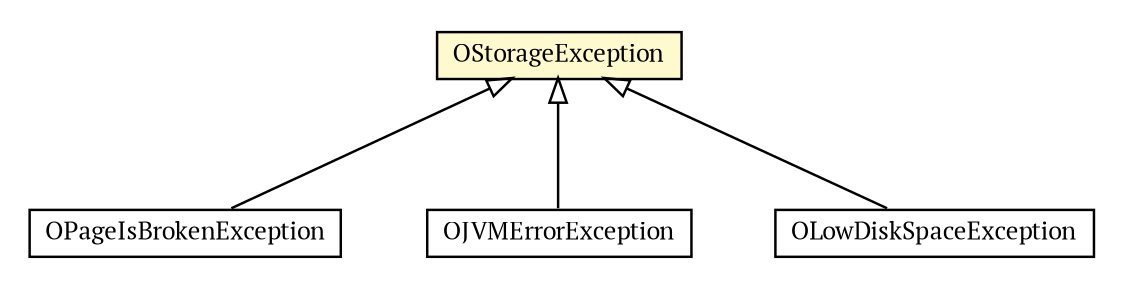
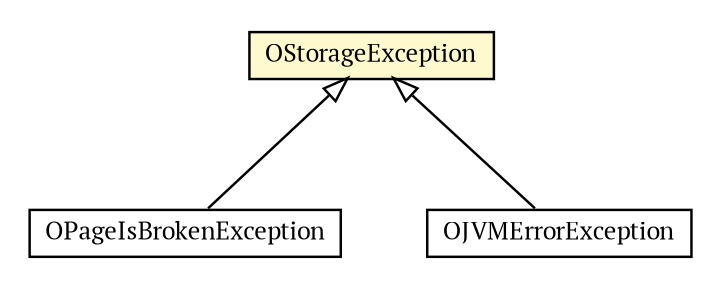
node "OLowDiskSpaceException": removed
